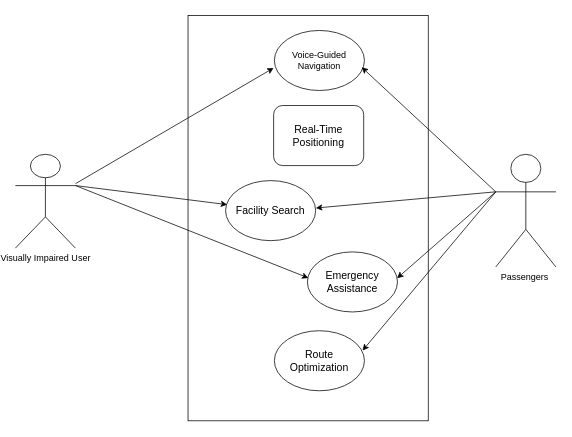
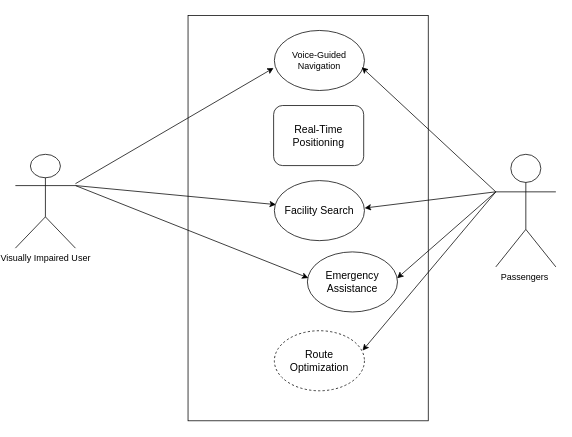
node "Facility Search": moved (270, 210) -> (319, 210)
node "Route Optimization": style solid -> dashed
